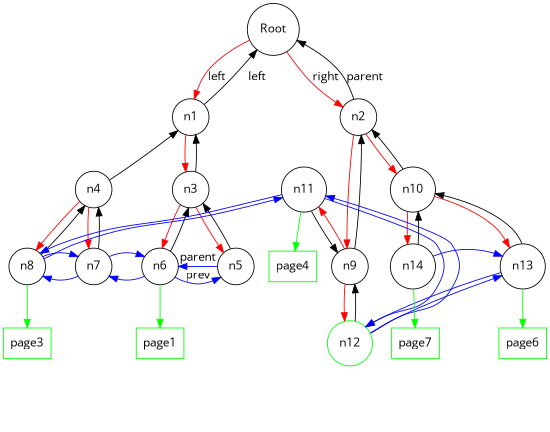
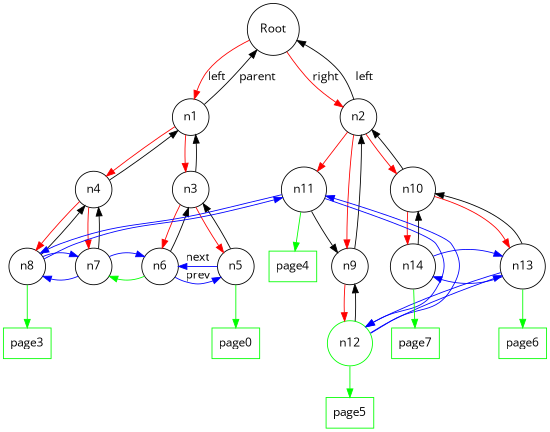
edge "n1" -> "Root": label "left" -> "parent"
edge "n2" -> "Root": label "parent" -> "left"
edge "n1" -> "n4": added
edge "n9" -> "n11": now "n2" -> "n11"
edge "n5" -> "n6": label "parent" -> "next"
edge "n6" -> "n7": color blue -> green
edge "n13" -> "n14": added
node "page1": removed
node "page0": added
node "page5": added
